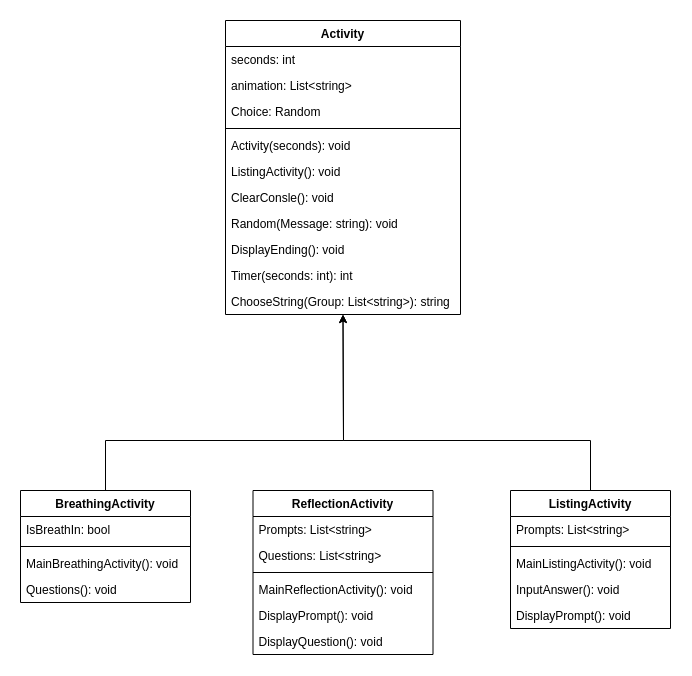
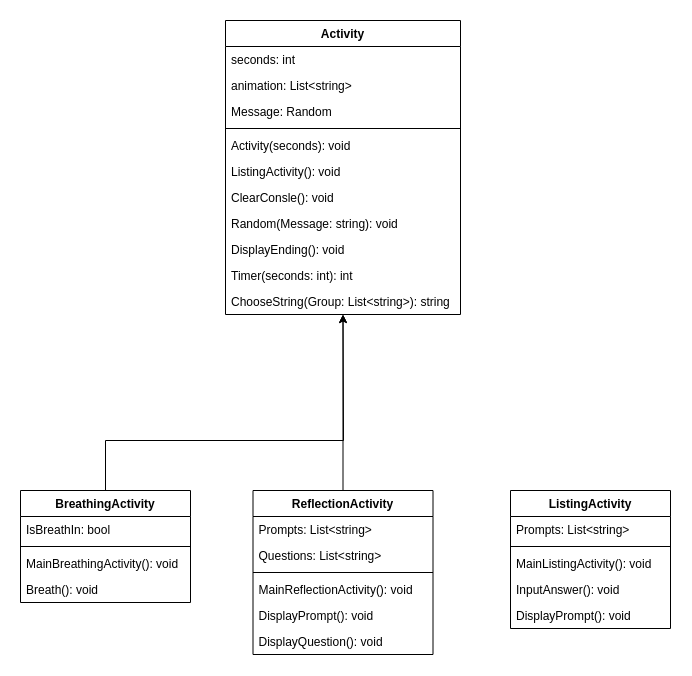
node "Choice: Random": label "Choice: Random" -> "Message: Random"
edge "ListingActivity" -> "Activity": removed
edge "ReflectionActivity" -> "Activity": added
node "Questions(): void": label "Questions(): void" -> "Breath(): void"
